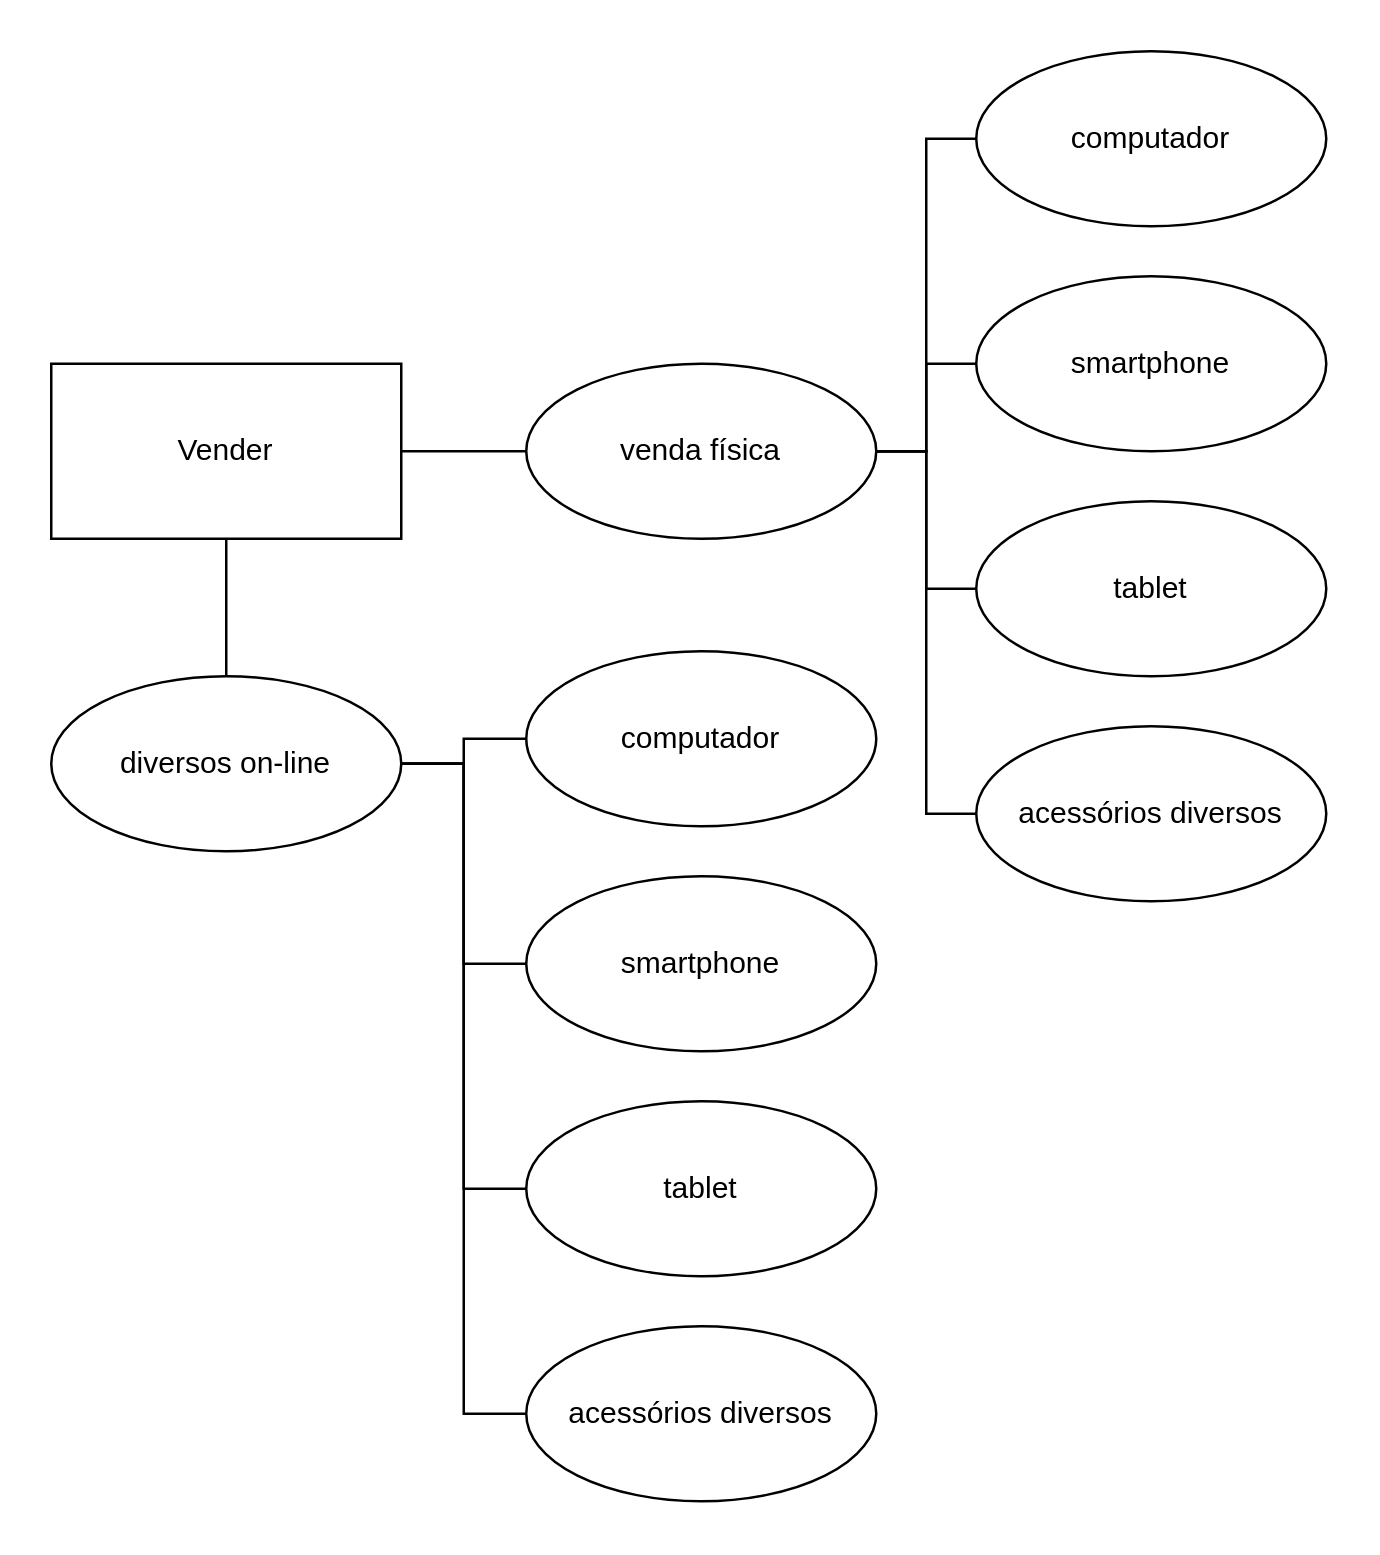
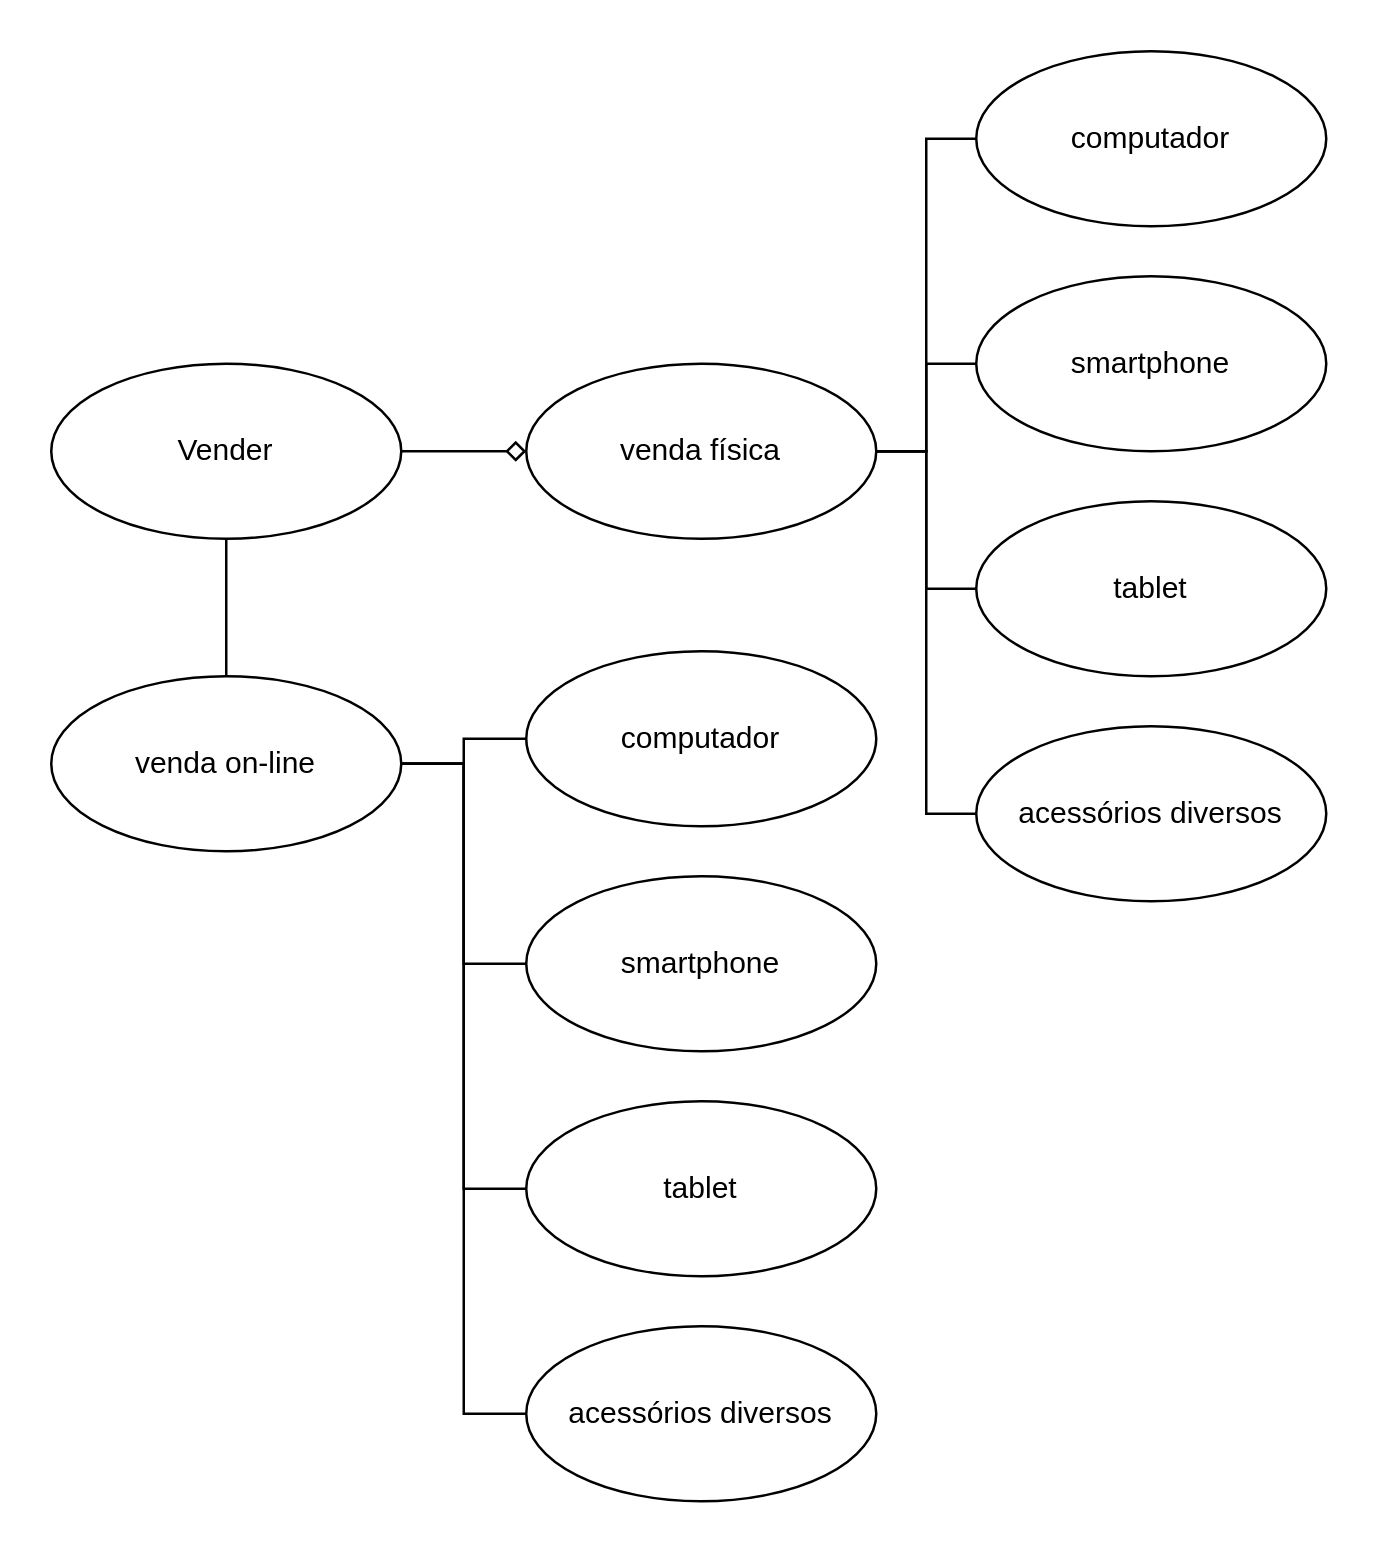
node "Vender": shape rectangle -> ellipse
edge "Vender" -- "venda física": arrowhead none -> diamond
node "diversos on-line": label "diversos on-line" -> "venda on-line"
